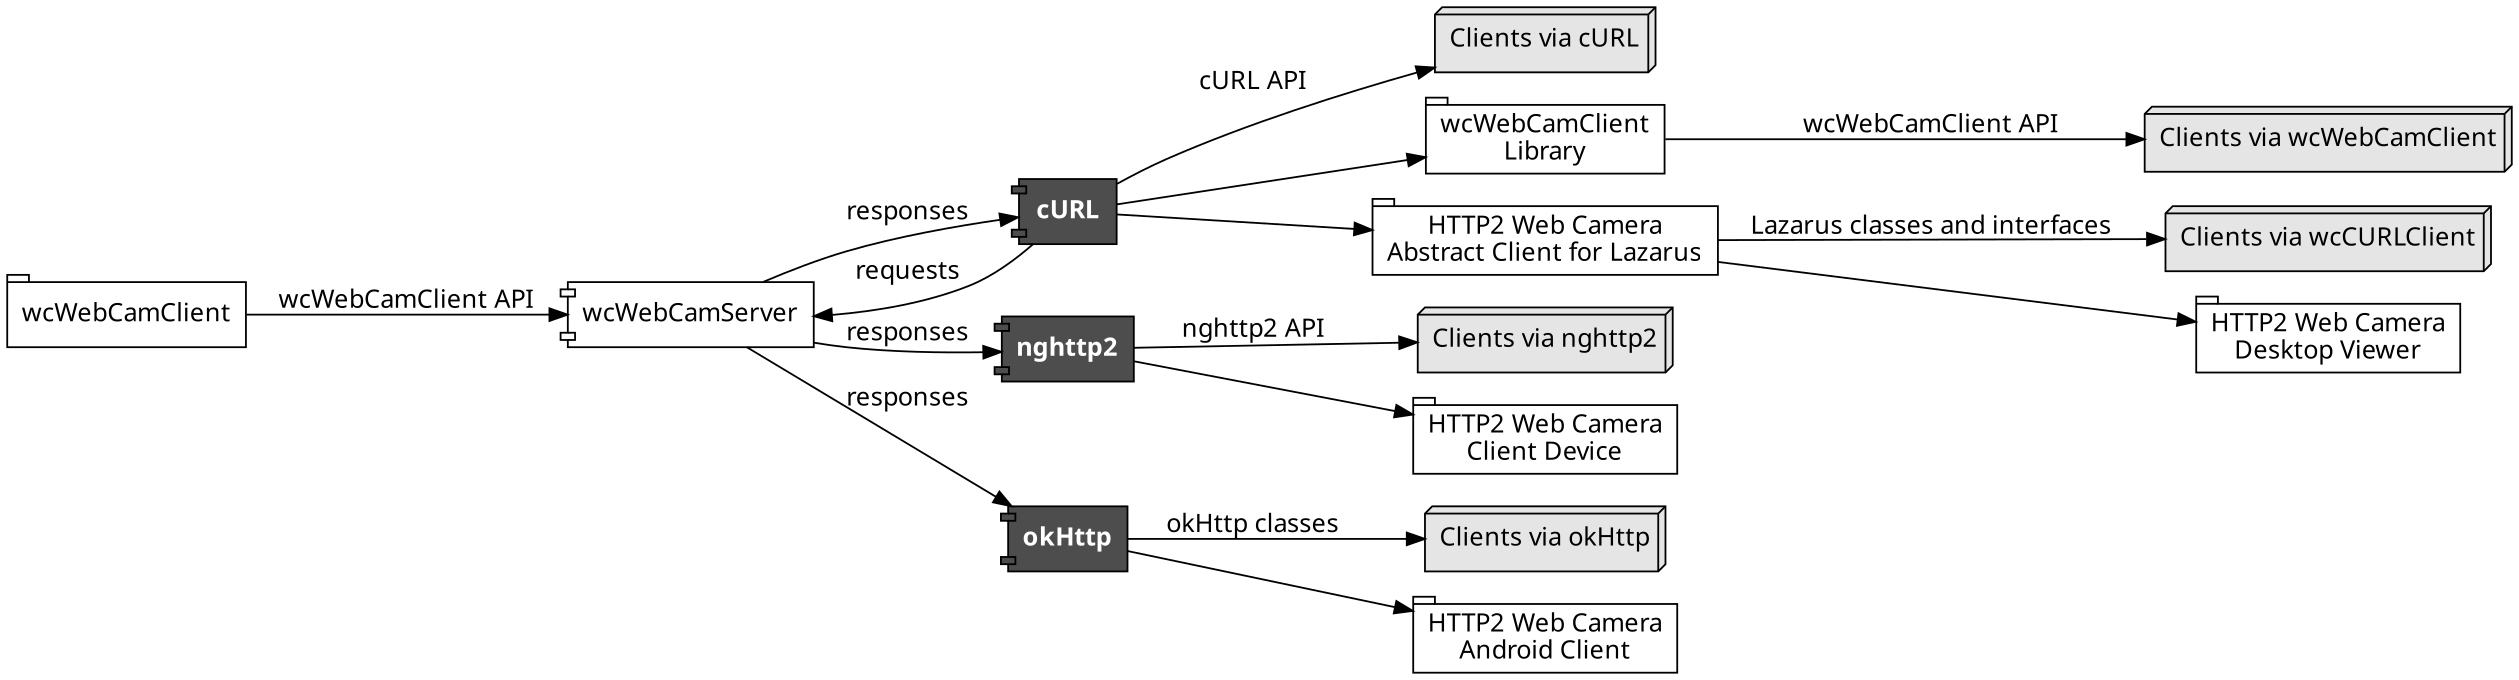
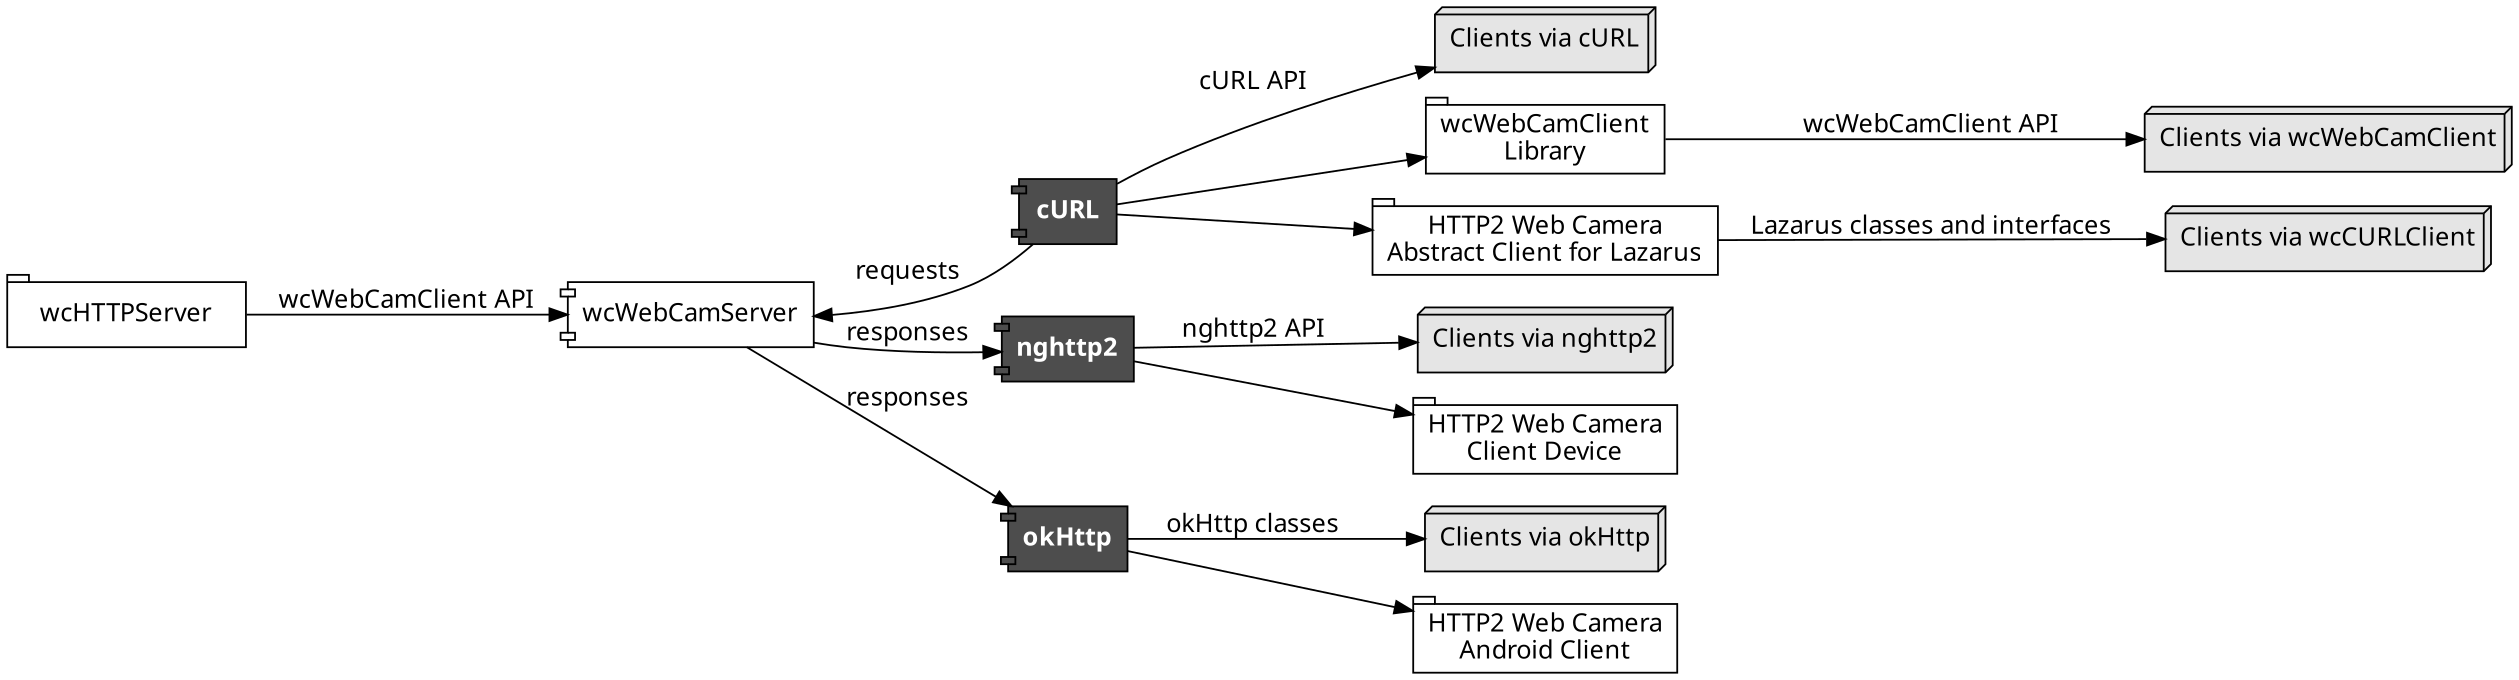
edge "wcWebCamServer" -> "cURL": removed, label "responses"
node "wcWebCamClient": label "wcWebCamClient" -> "wcHTTPServer"
node "HTTP2 Web Camera Desktop Viewer": removed
